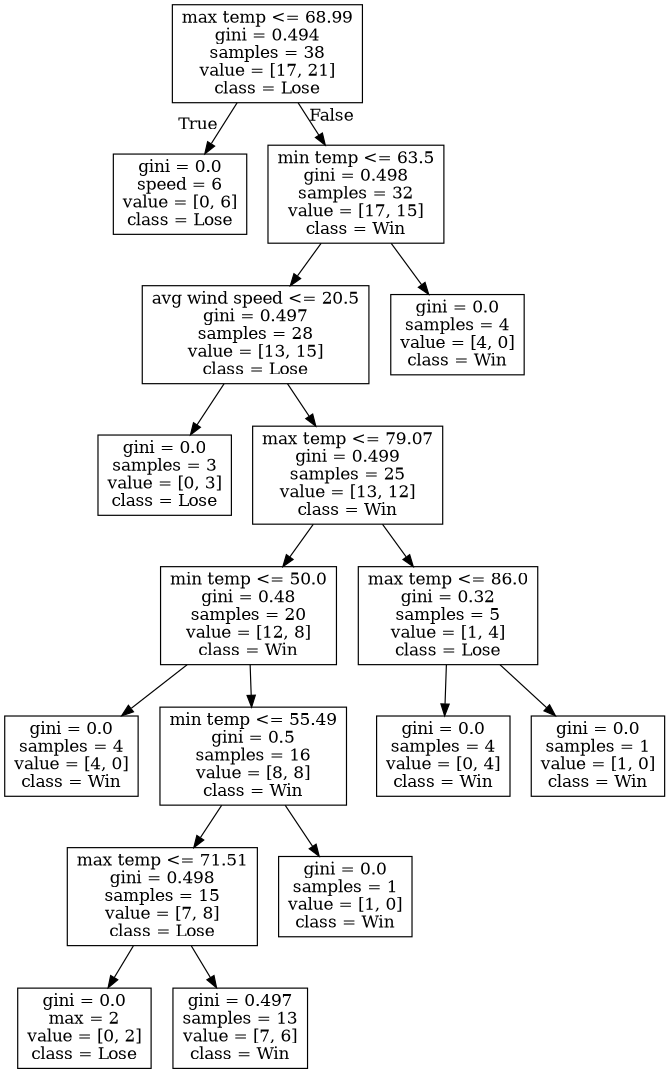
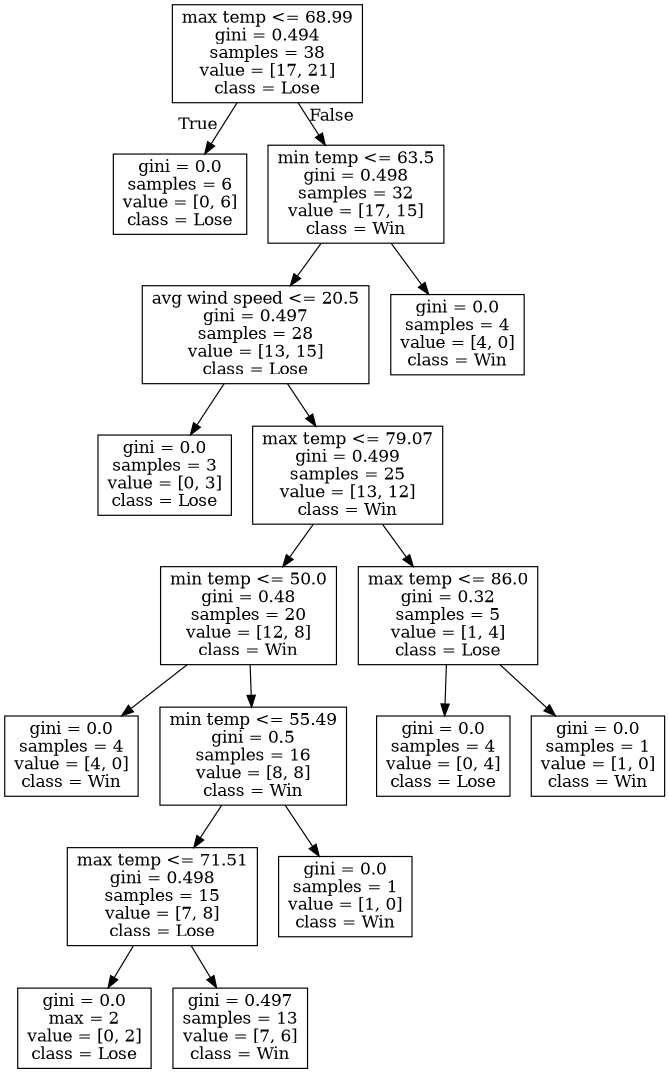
node "gini = 0.0 speed = 6 value = [0, 6] class = Lose": label "gini = 0.0 speed = 6 value = [0, 6] class = Lose" -> "gini = 0.0 samples = 6 value = [0, 6] class = Lose"
node "gini = 0.0 samples = 4 value = [0, 4] class = Win": label "gini = 0.0 samples = 4 value = [0, 4] class = Win" -> "gini = 0.0 samples = 4 value = [0, 4] class = Lose"
